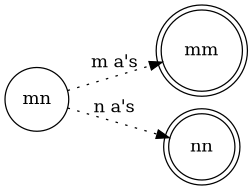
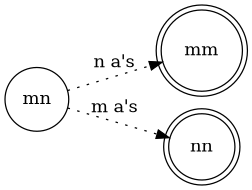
edge "mn" -> "mm": label "m a's" -> "n a's"
edge "mn" -> "nn": label "n a's" -> "m a's"
